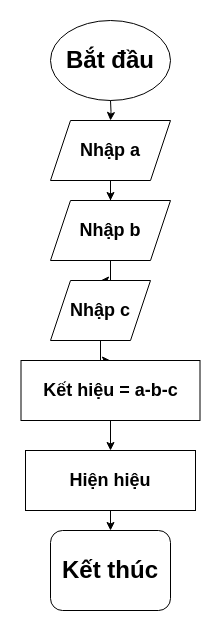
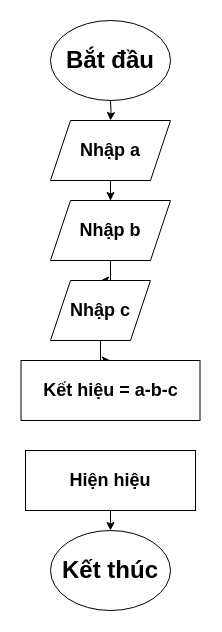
edge "Kết hiệu = a-b-c" -> "Hiện hiệu": removed
node "Kết thúc": shape rounded rectangle -> ellipse
